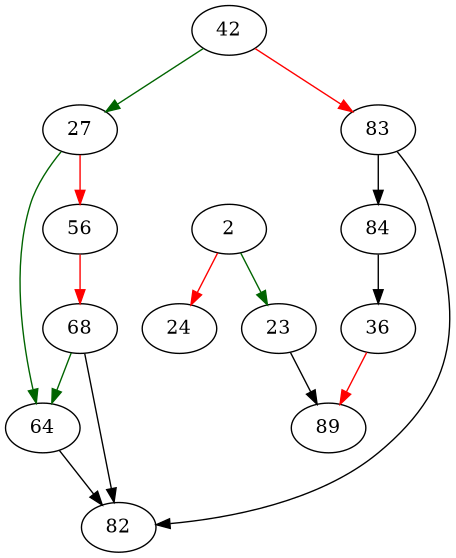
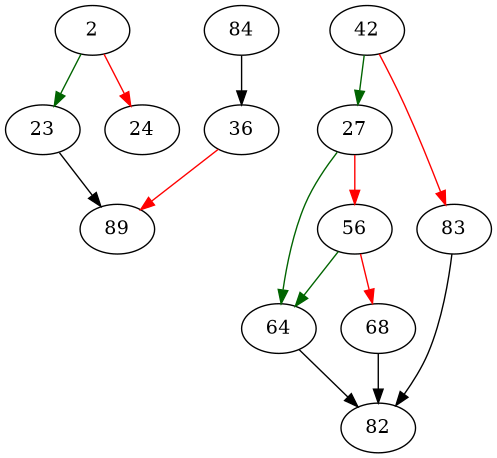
edge "83" -> "84": removed
edge "68" -> "64": now "56" -> "64"
